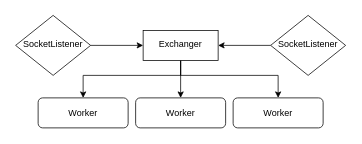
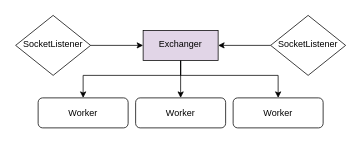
node "Exchanger": fillcolor #ffffff -> #e1d5e7
